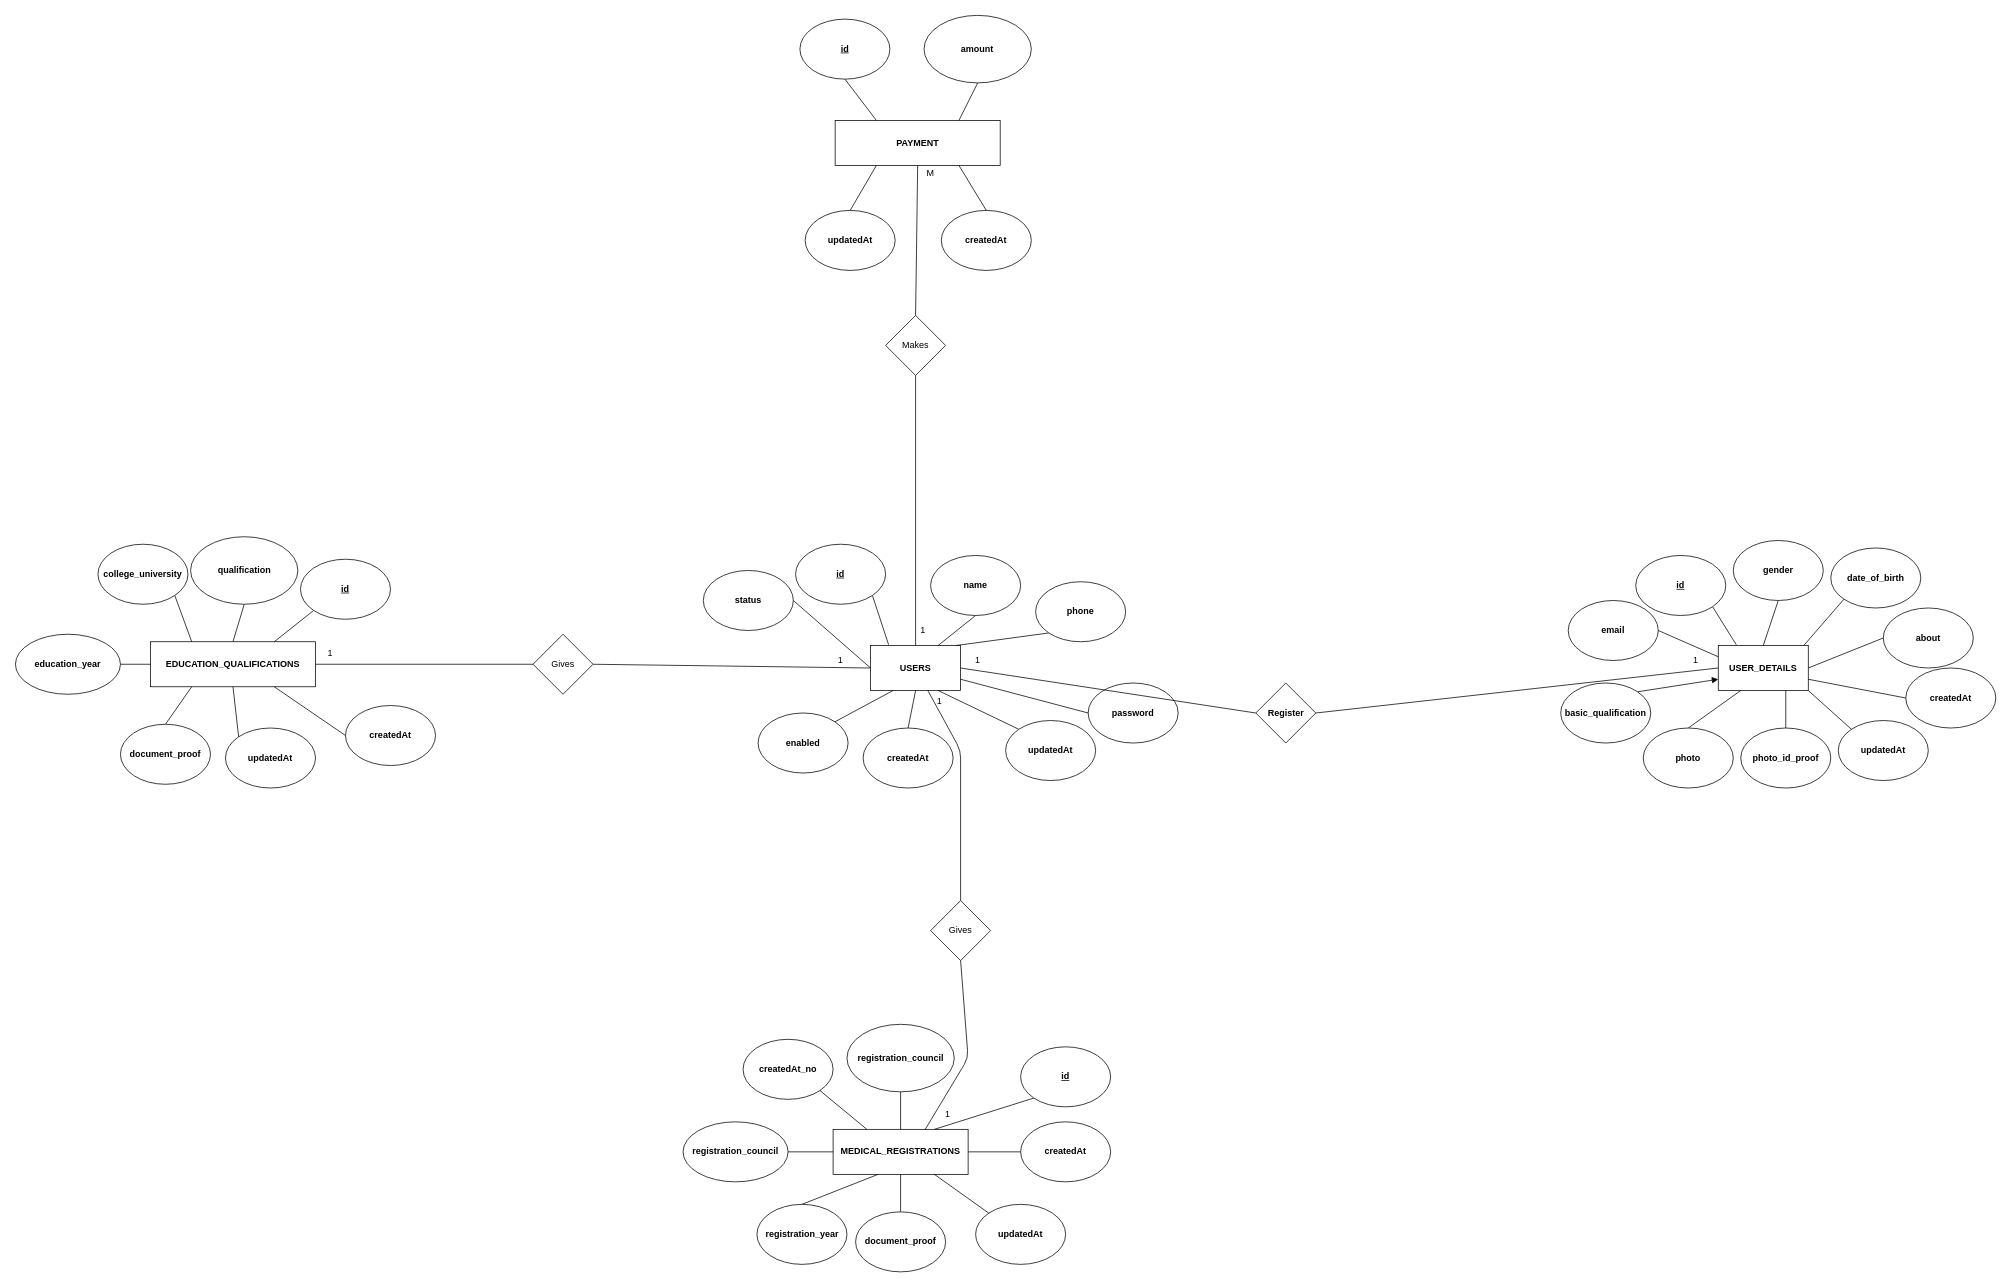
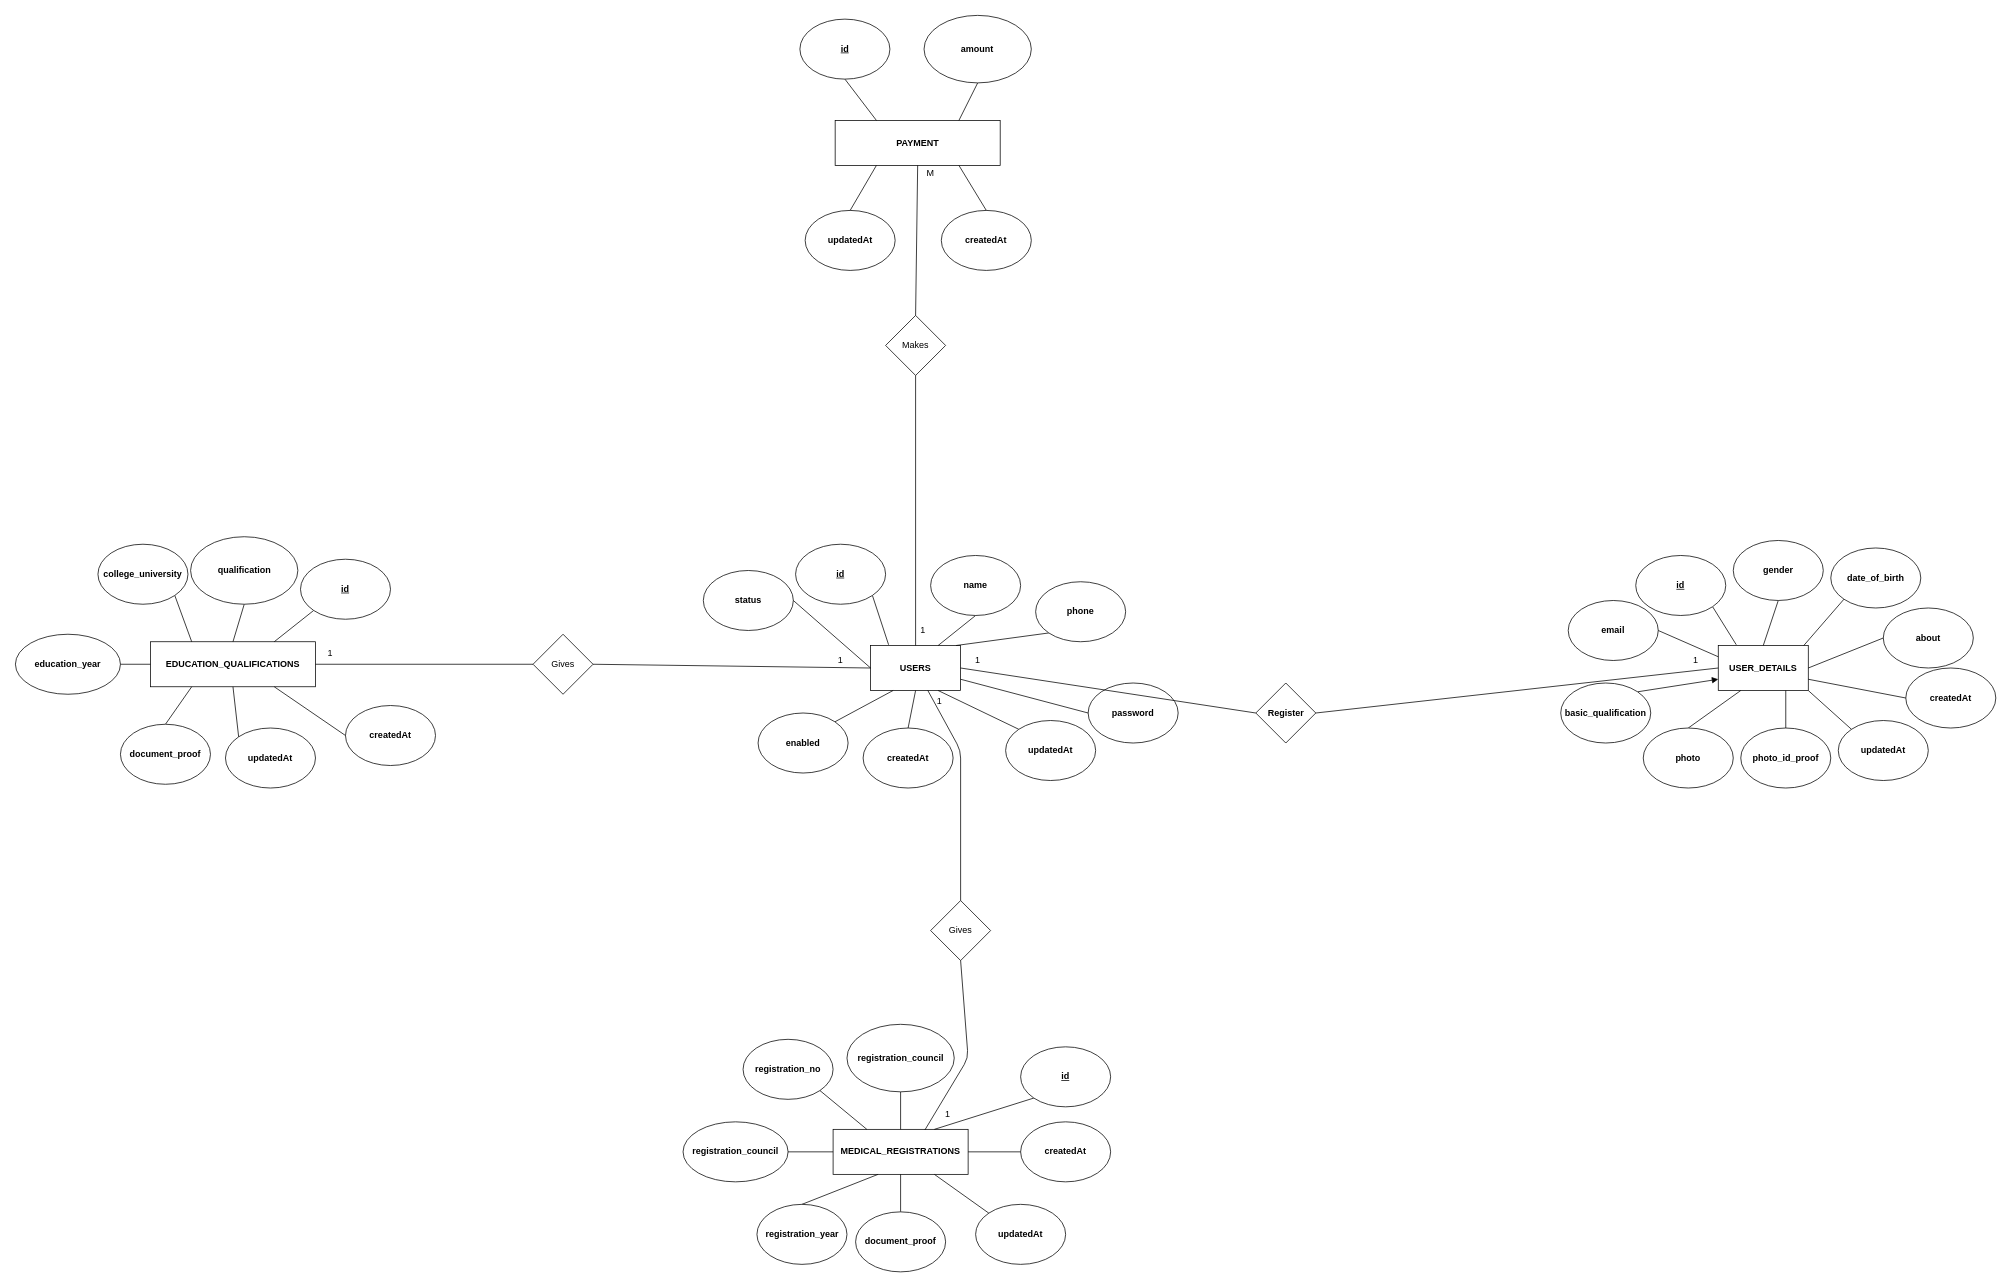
node "createdAt_no": label "createdAt_no" -> "registration_no"
